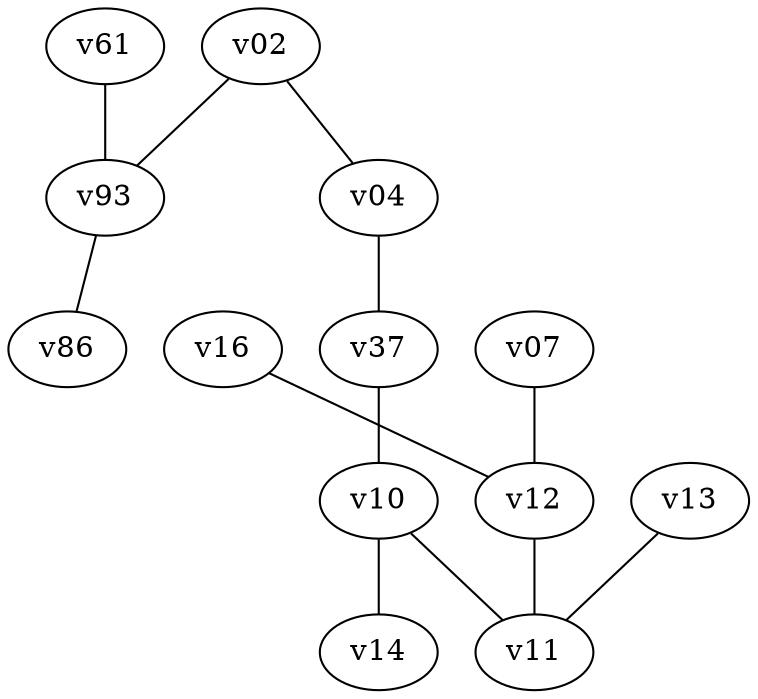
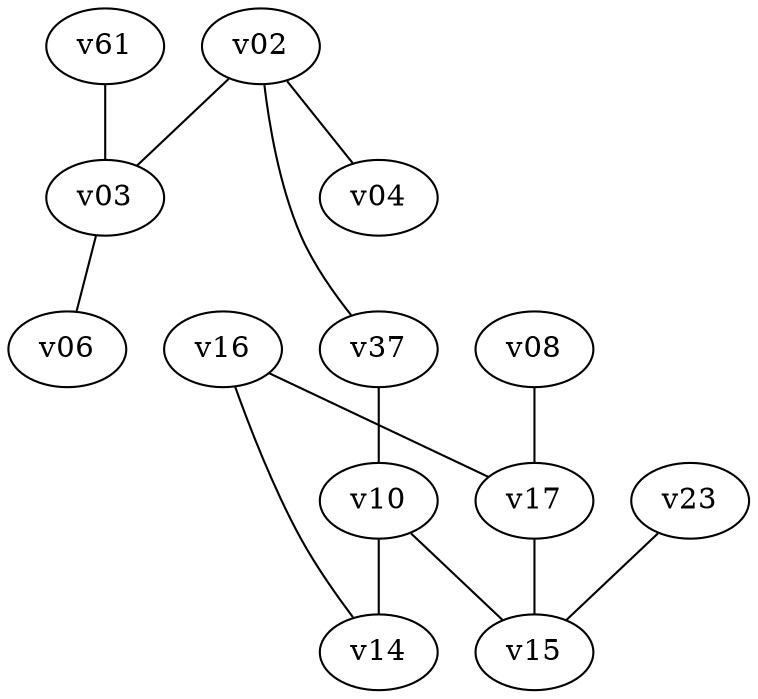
node "v93": label "v93" -> "v03"
edge "v04" -- "v37": now "v02" -- "v37"
node "v86": label "v86" -> "v06"
node "v07": label "v07" -> "v08"
node "v12": label "v12" -> "v17"
node "v13": label "v13" -> "v23"
edge "v16" -- "v14": added
node "v11": label "v11" -> "v15"
